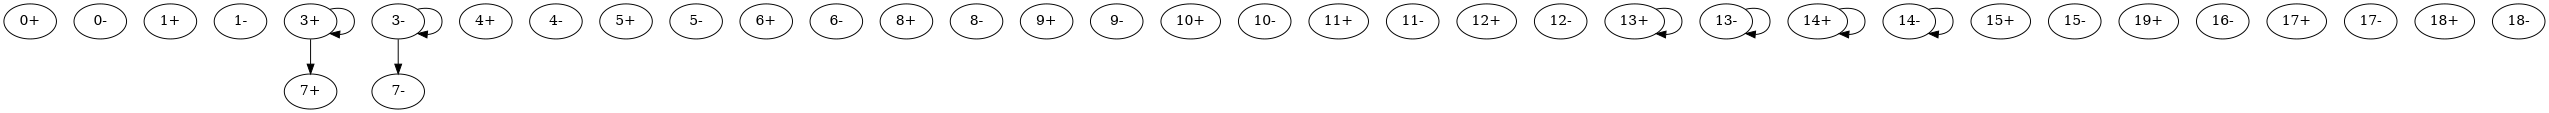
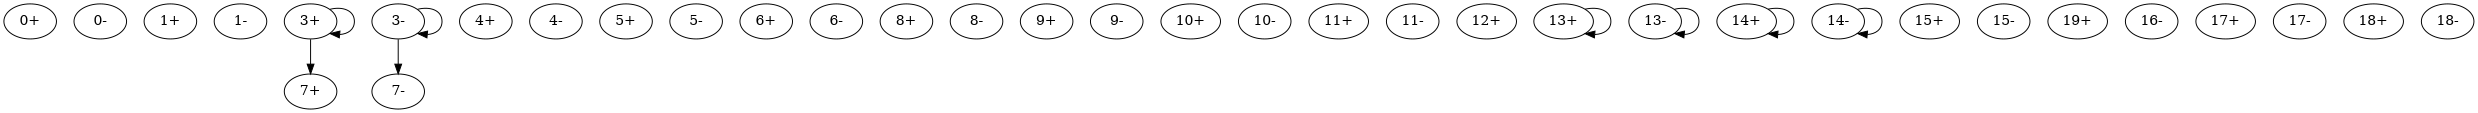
node "12-": removed
